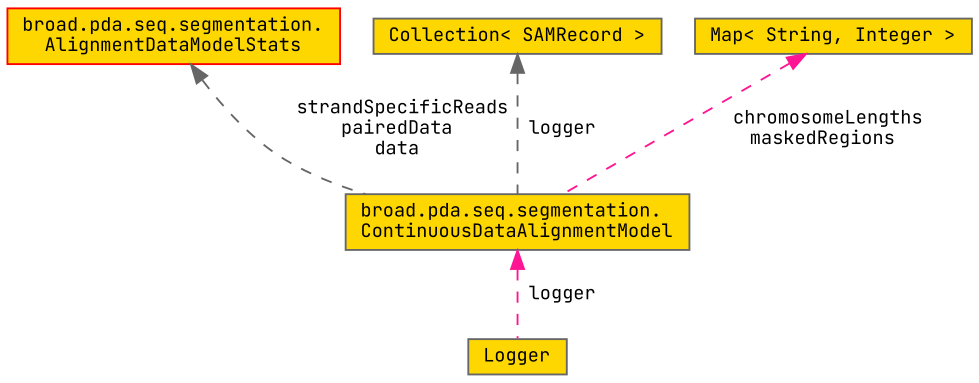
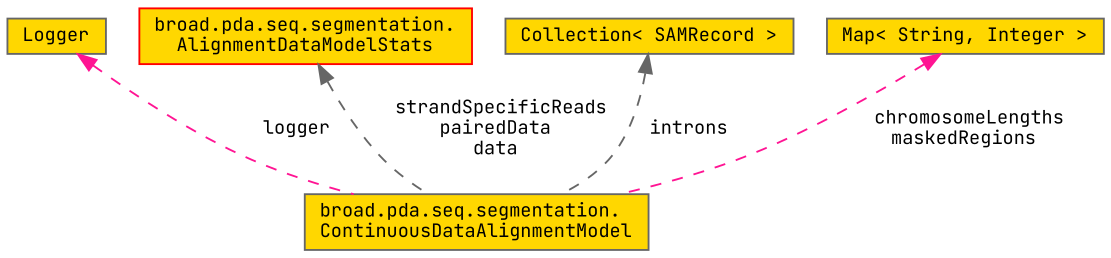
edge "broad.pda.seq.segmentation. ContinuousDataAlignmentModel" -> "Collection< SAMRecord >": label " logger" -> " introns"
edge "Logger" -> "broad.pda.seq.segmentation. ContinuousDataAlignmentModel": reversed
